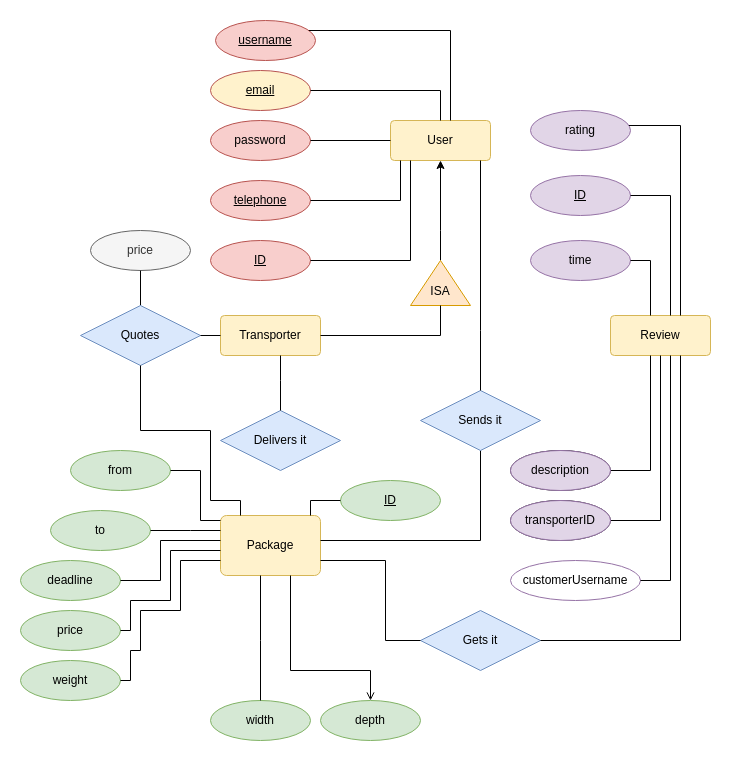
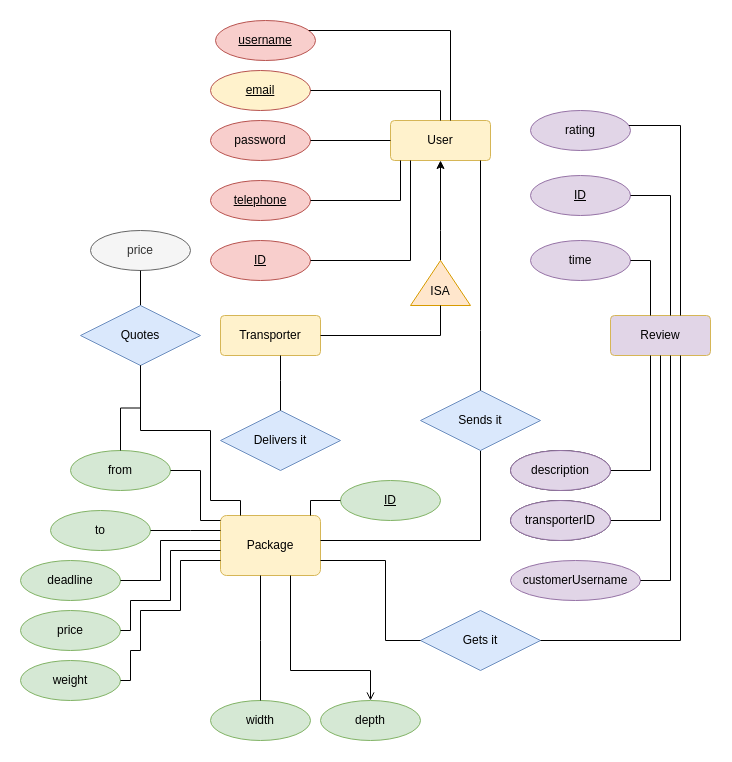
edge "Quotes" -- "Transporter": now "Quotes" -- "from"
node "Review": fillcolor #fff2cc -> #e1d5e7
node "customerUsername": fillcolor #ffffff -> #e1d5e7
